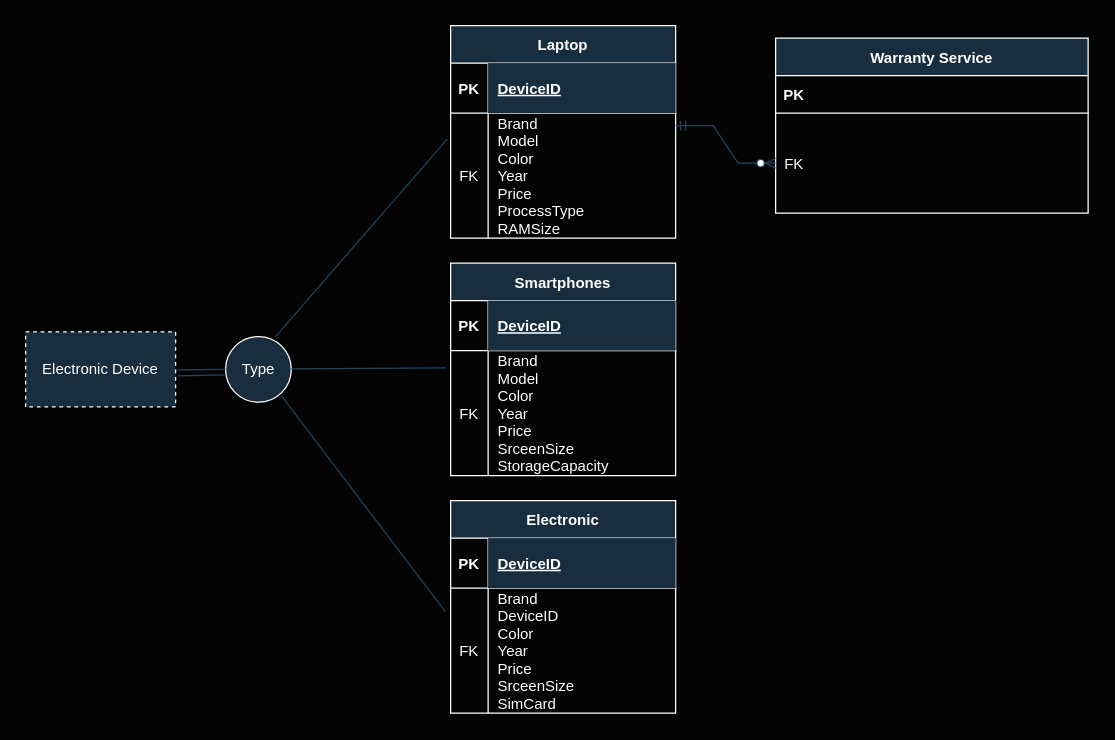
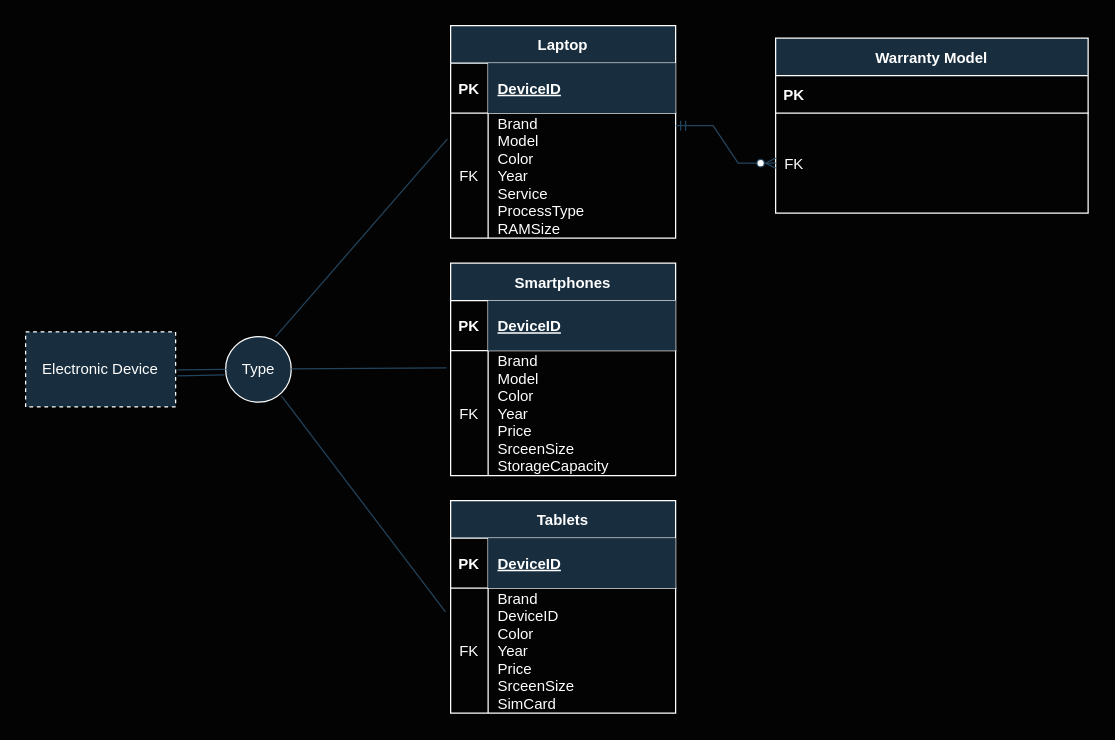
node "Warranty Service": label "Warranty Service" -> "Warranty Model"
node "Brand Model Color Year Price ProcessType RAMSize": label "Brand Model Color Year Price ProcessType RAMSize" -> "Brand Model Color Year Service ProcessType RAMSize"
node "Electronic": label "Electronic" -> "Tablets"
